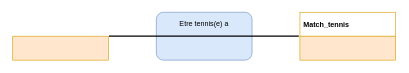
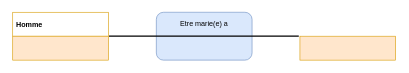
node "Homme": added
node "Etre tennis(e) a": label "Etre tennis(e) a" -> "Etre marie(e) a"
node "Match_tennis": removed
